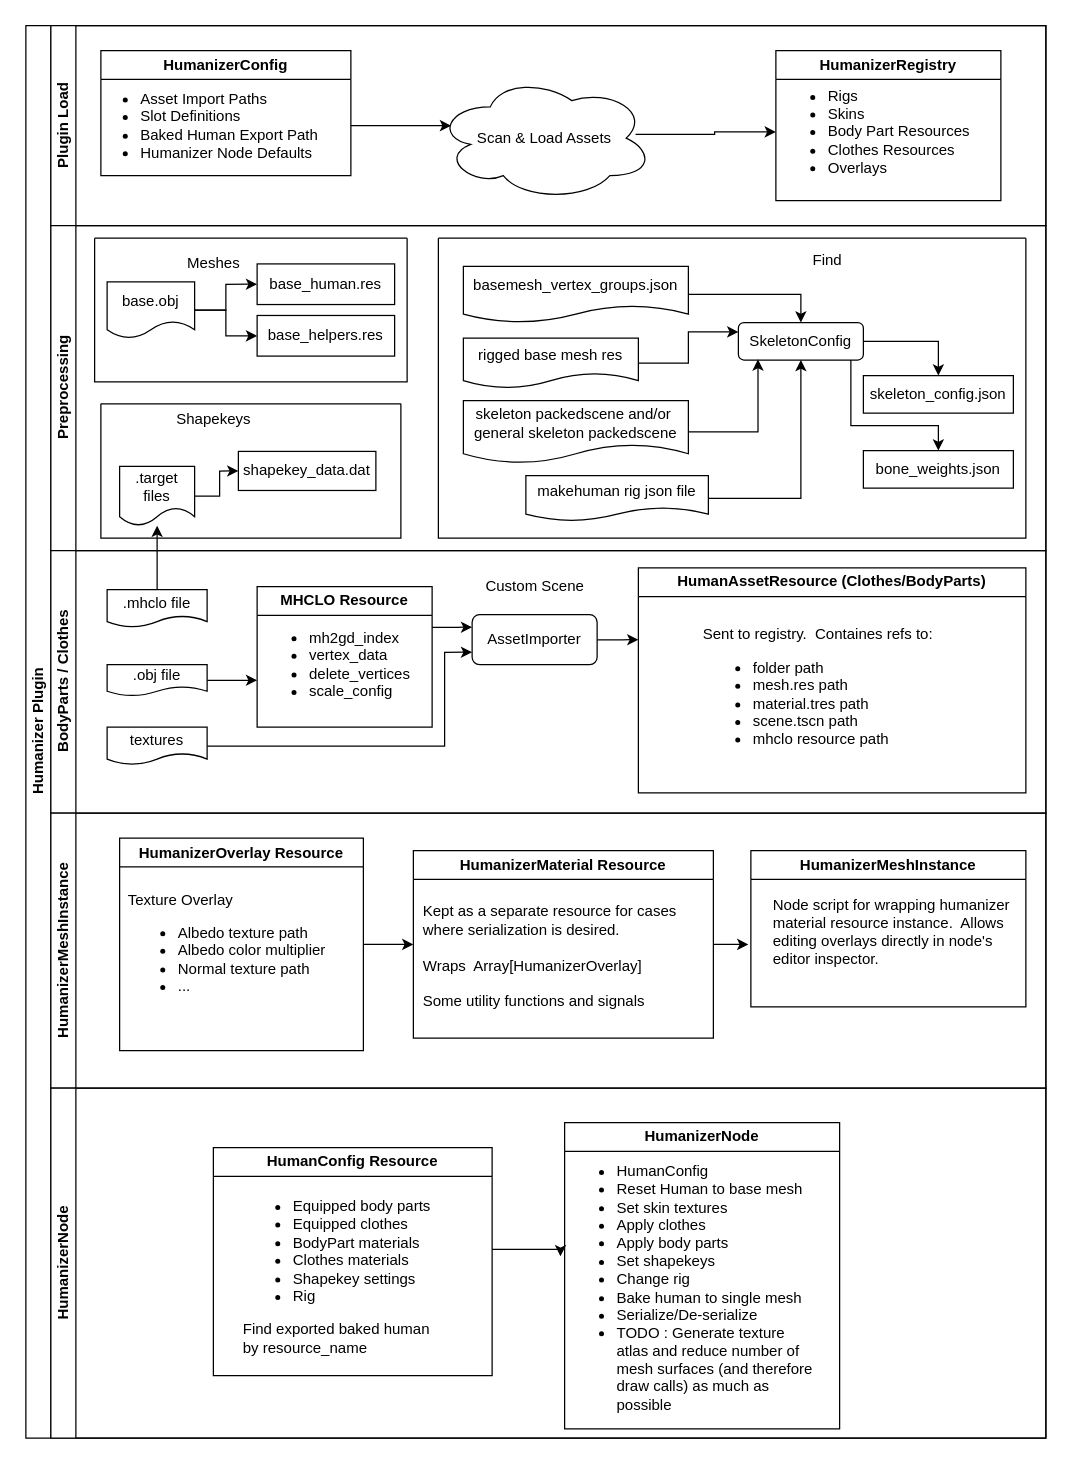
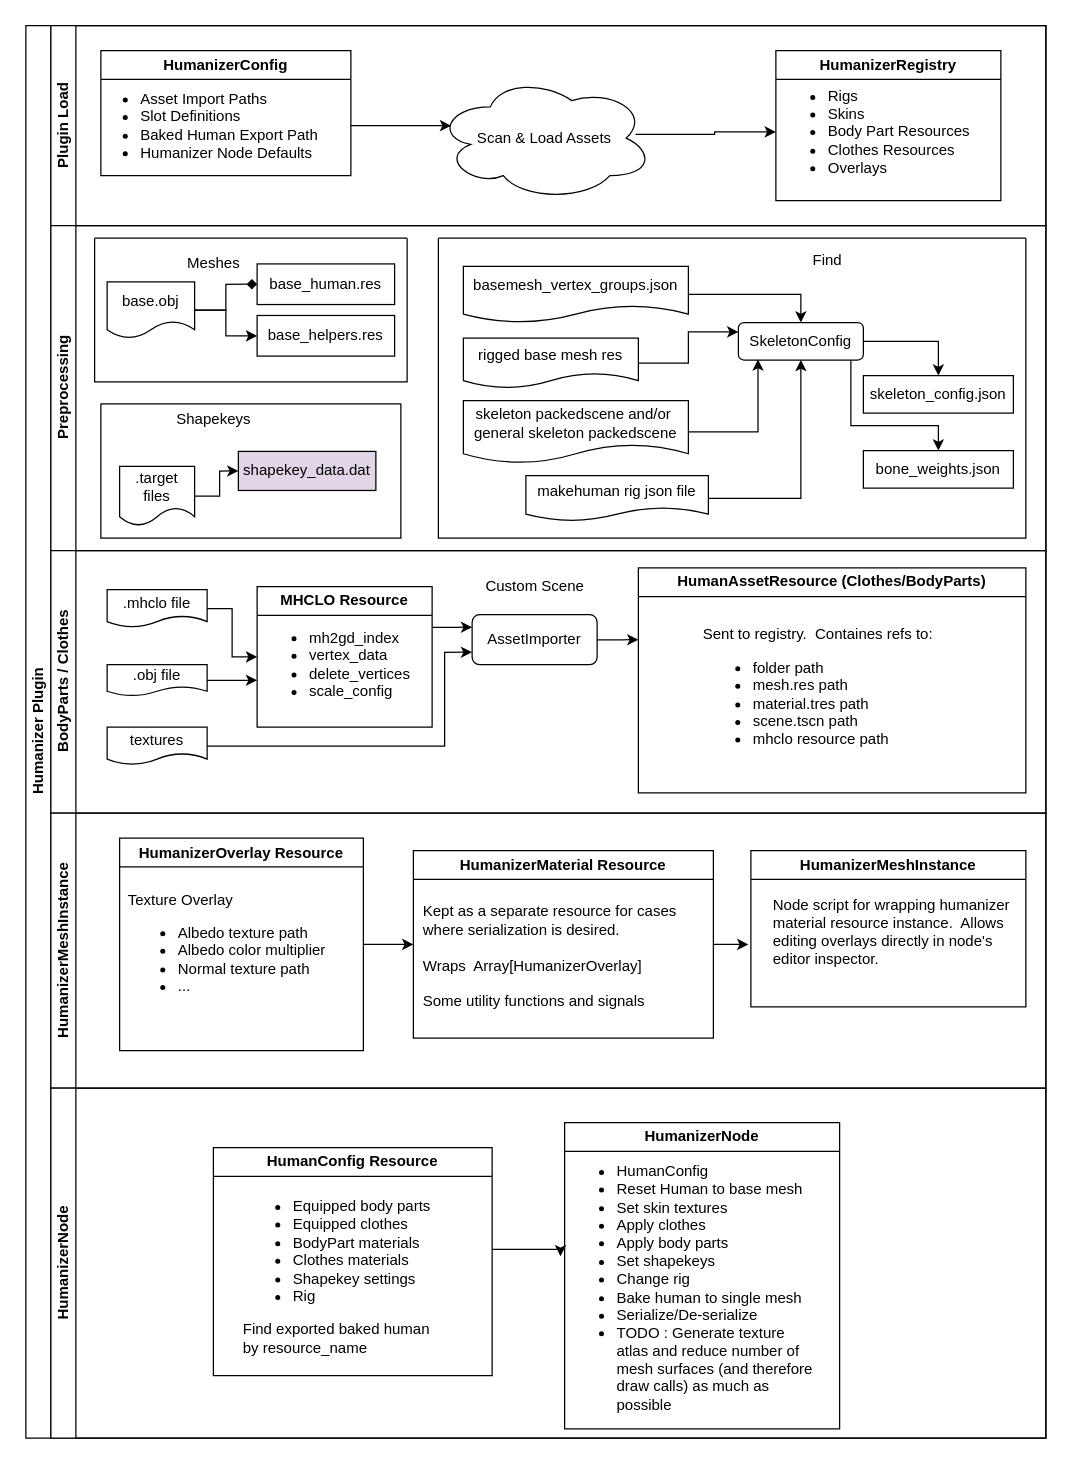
edge "base.obj" -> "base_human.res": arrowhead classic -> diamond
node "shapekey_data.dat": fillcolor #ffffff -> #e1d5e7
edge ".mhclo file" -> ".target files": now ".mhclo file" -> "MHCLO Resource"
